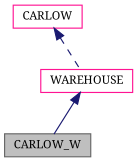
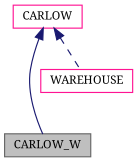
edge "CARLOW_W" -> "WAREHOUSE": now "CARLOW_W" -> "CARLOW"
